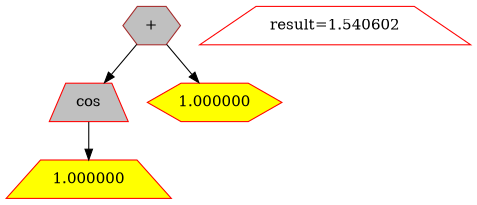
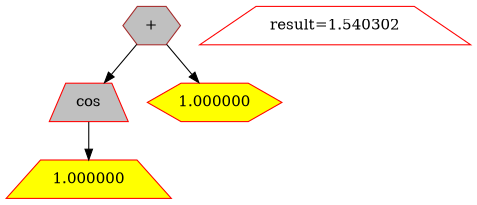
node "result=1.540602": label "result=1.540602" -> "result=1.540302"
